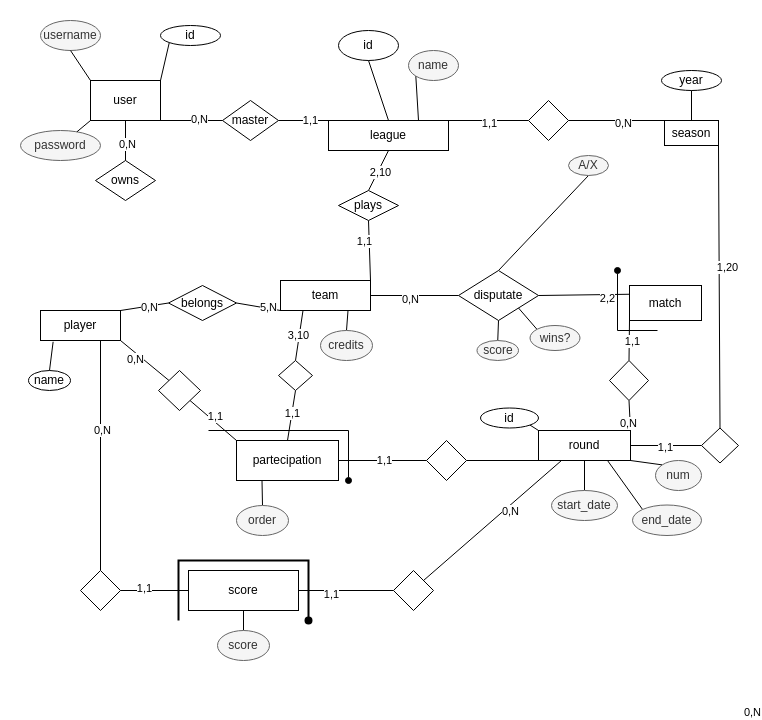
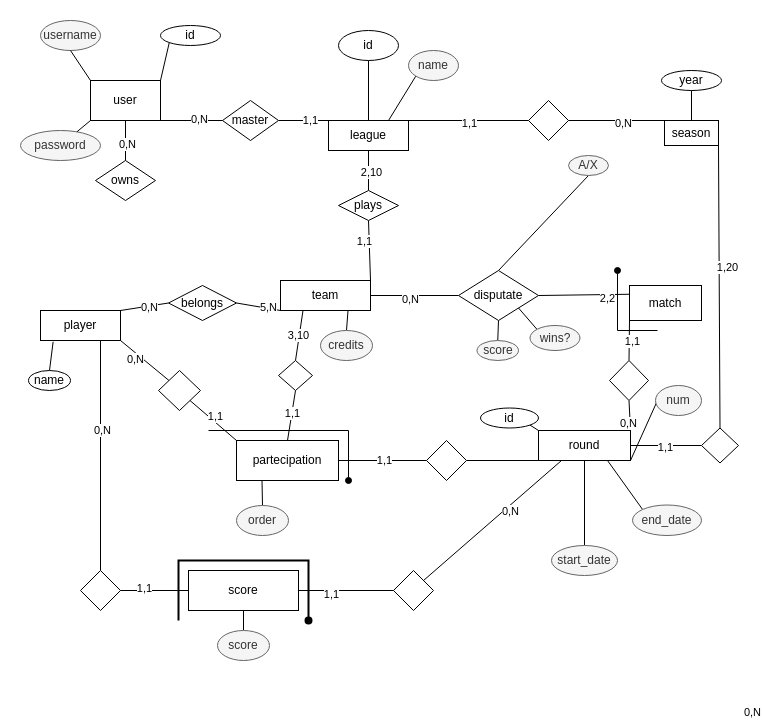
node "league": size 120x30 -> 80x30
node "num": moved (679, 476) -> (679, 401)
node "start_date": moved (585, 506) -> (585, 561)
